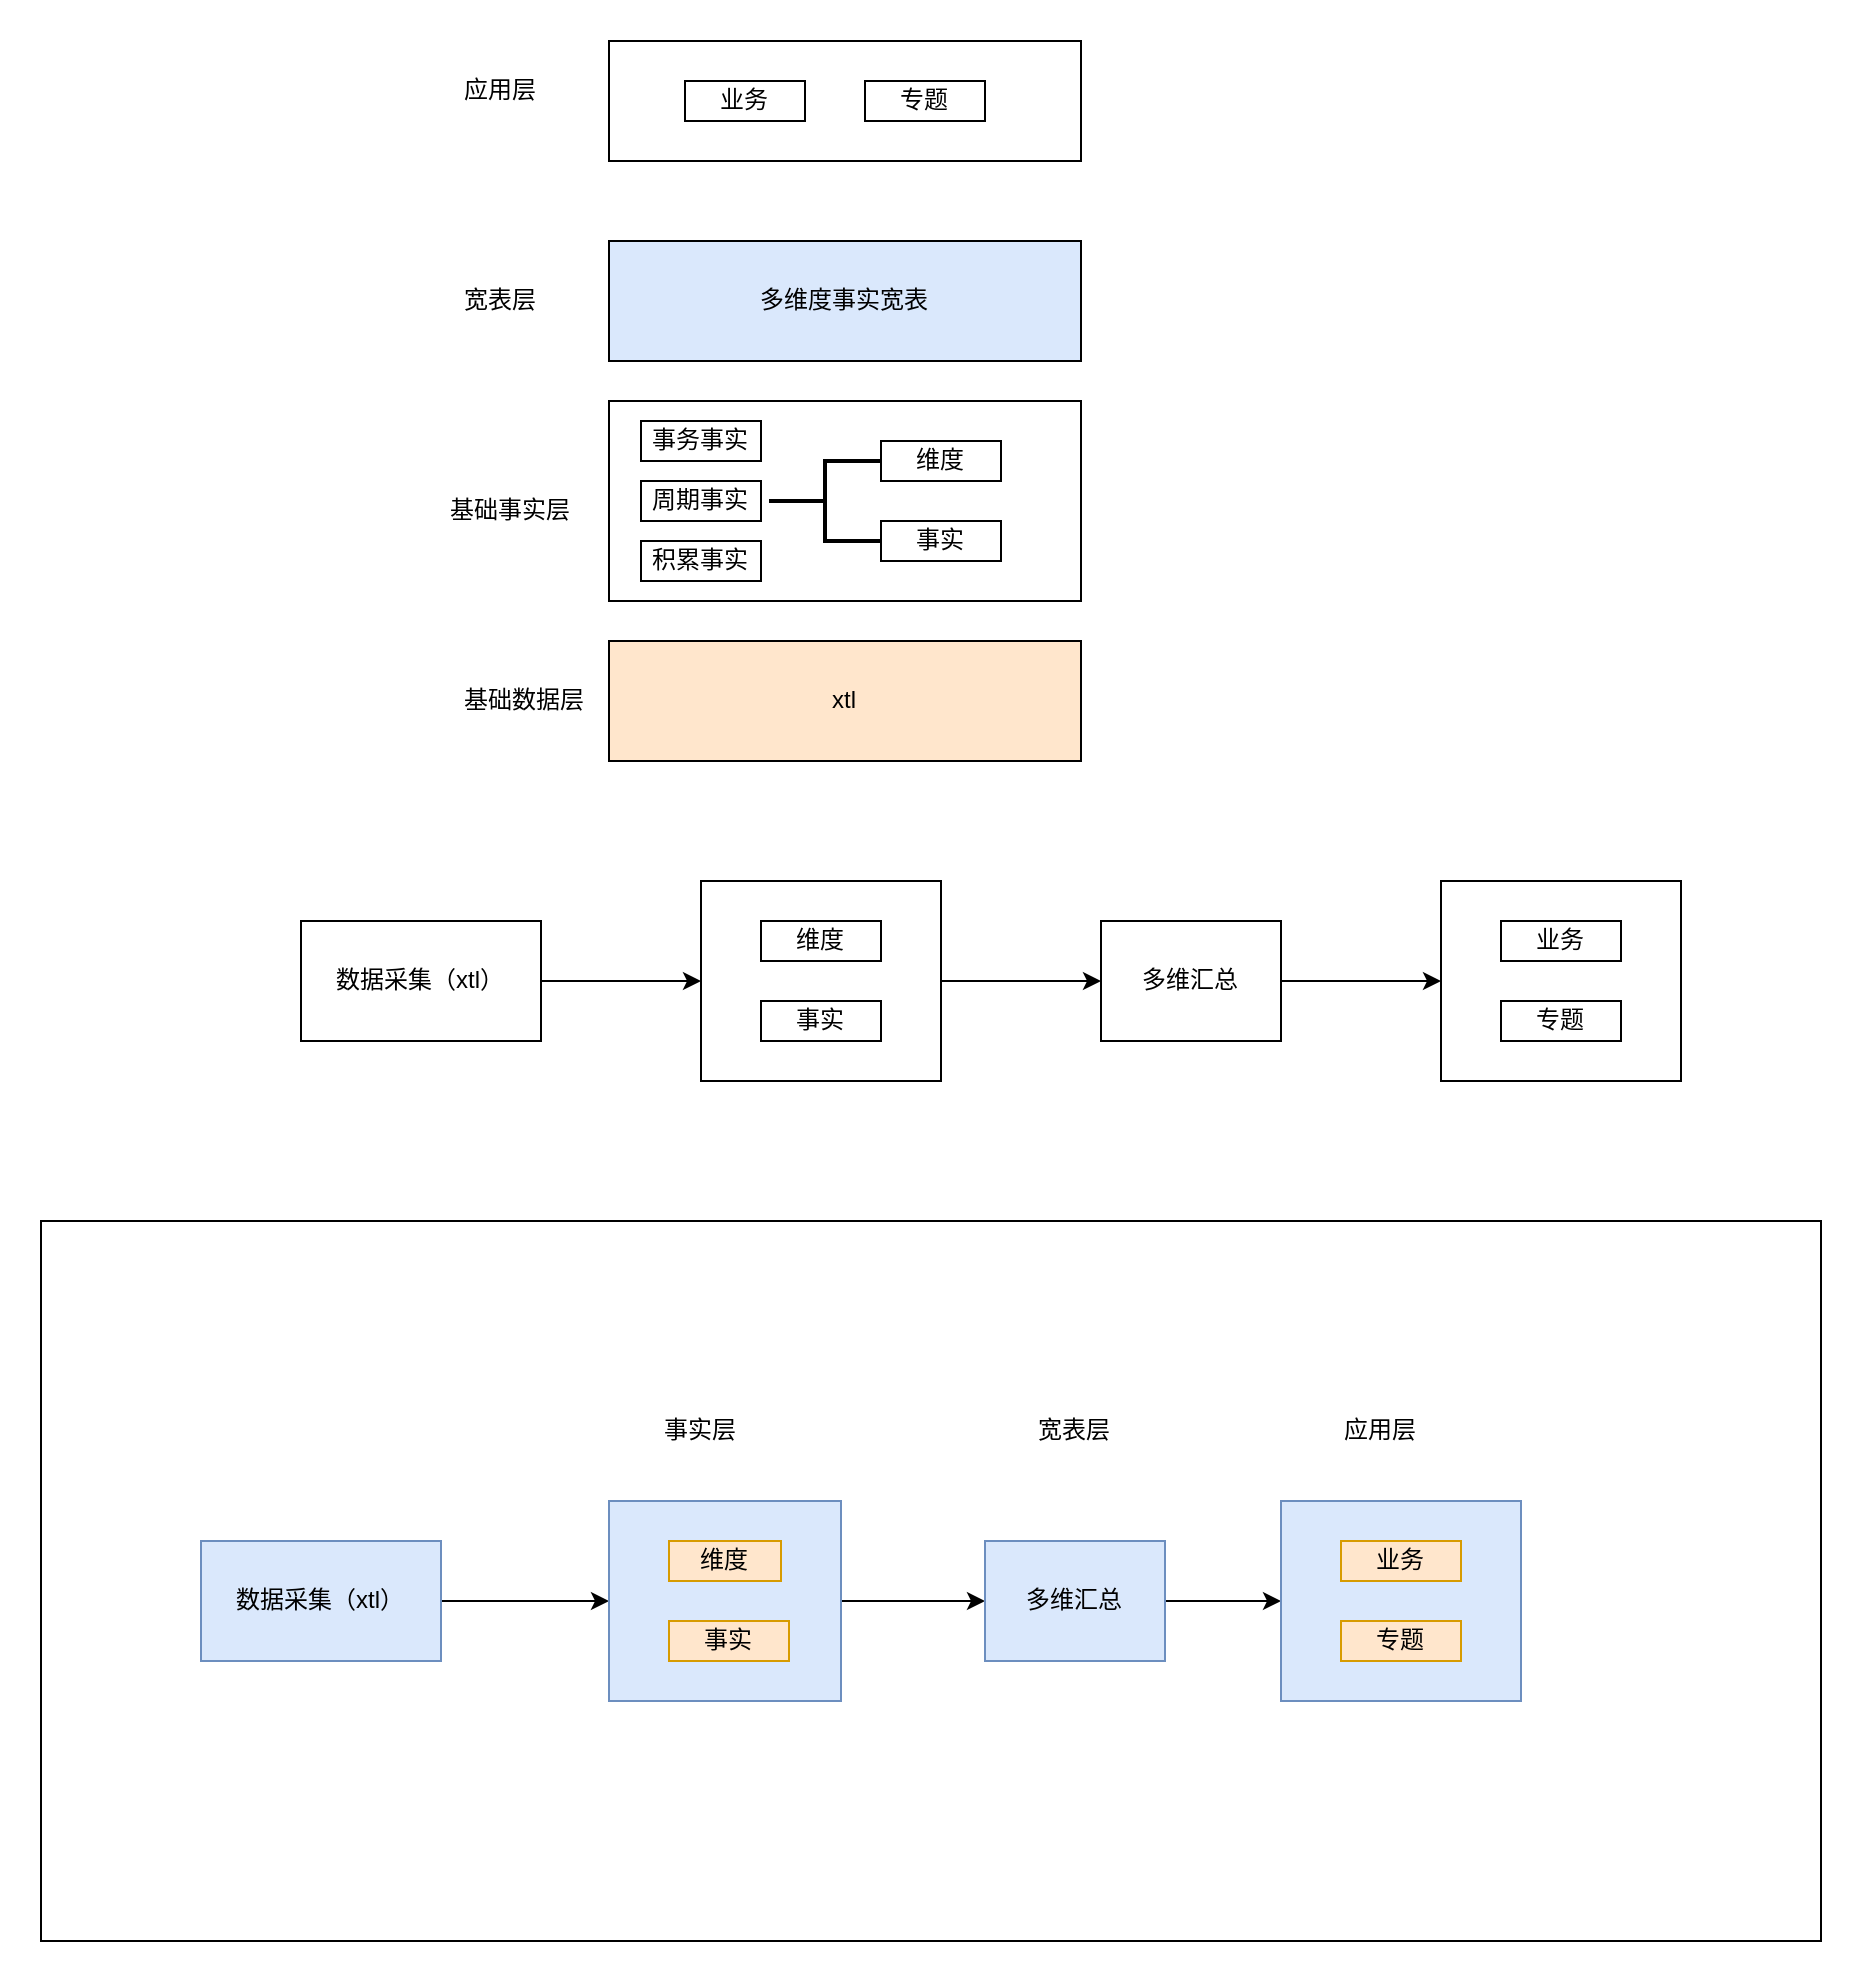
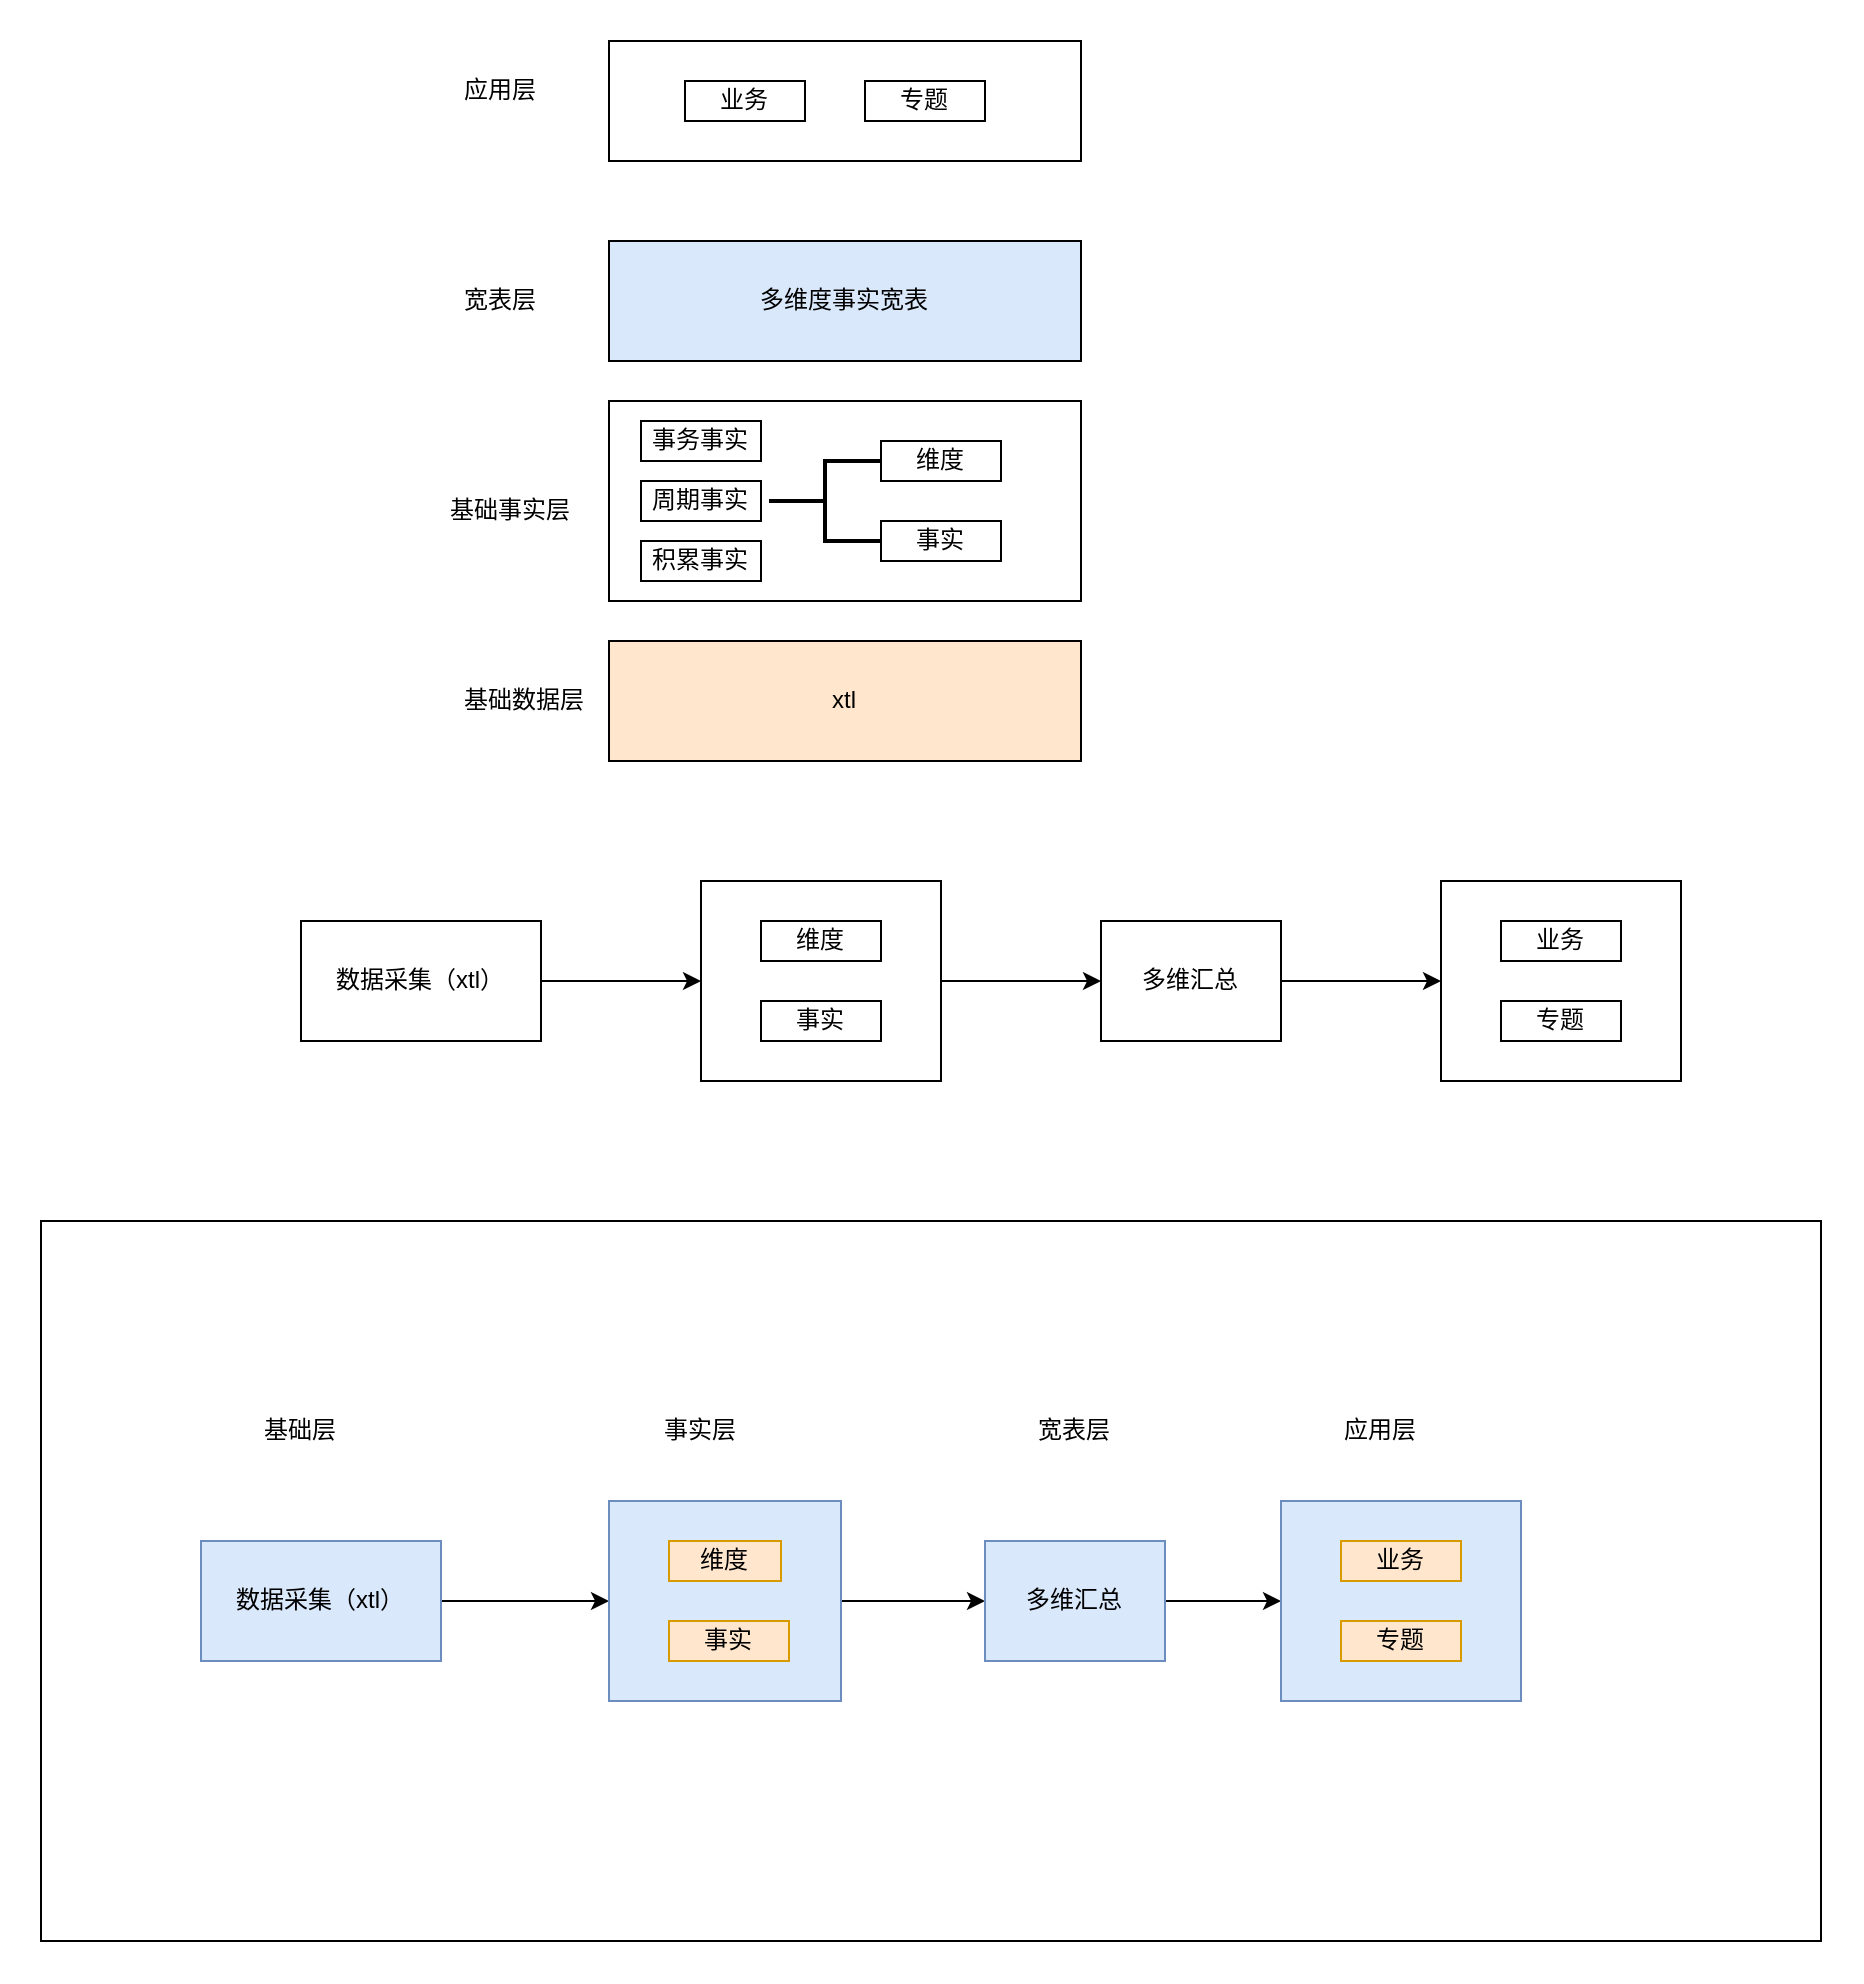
node "基础层": added
